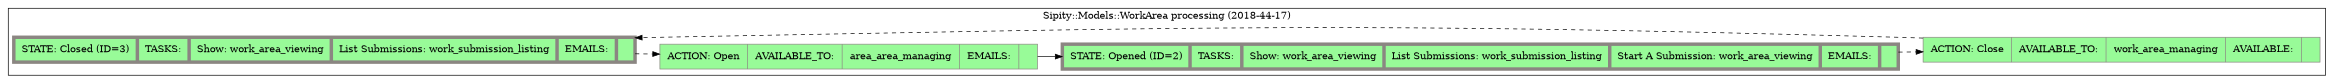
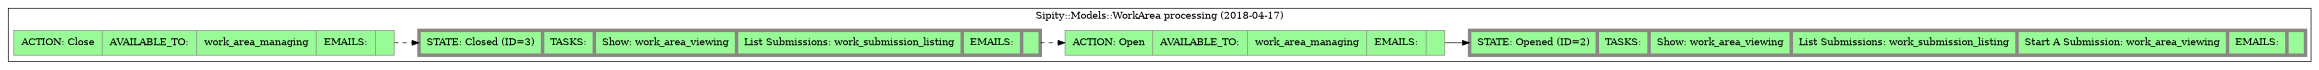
cluster "Sipity::Models::WorkArea processing (2018-44-17)": label "Sipity::Models::WorkArea processing (2018-44-17)" -> "Sipity::Models::WorkArea processing (2018-04-17)"
node "ACTION: Close": text "AVAILABLE:" -> "EMAILS:"
edge "STATE: Opened (ID=2)" -> "ACTION: Close": removed
node "ACTION: Open": text "area_area_managing" -> "work_area_managing"
